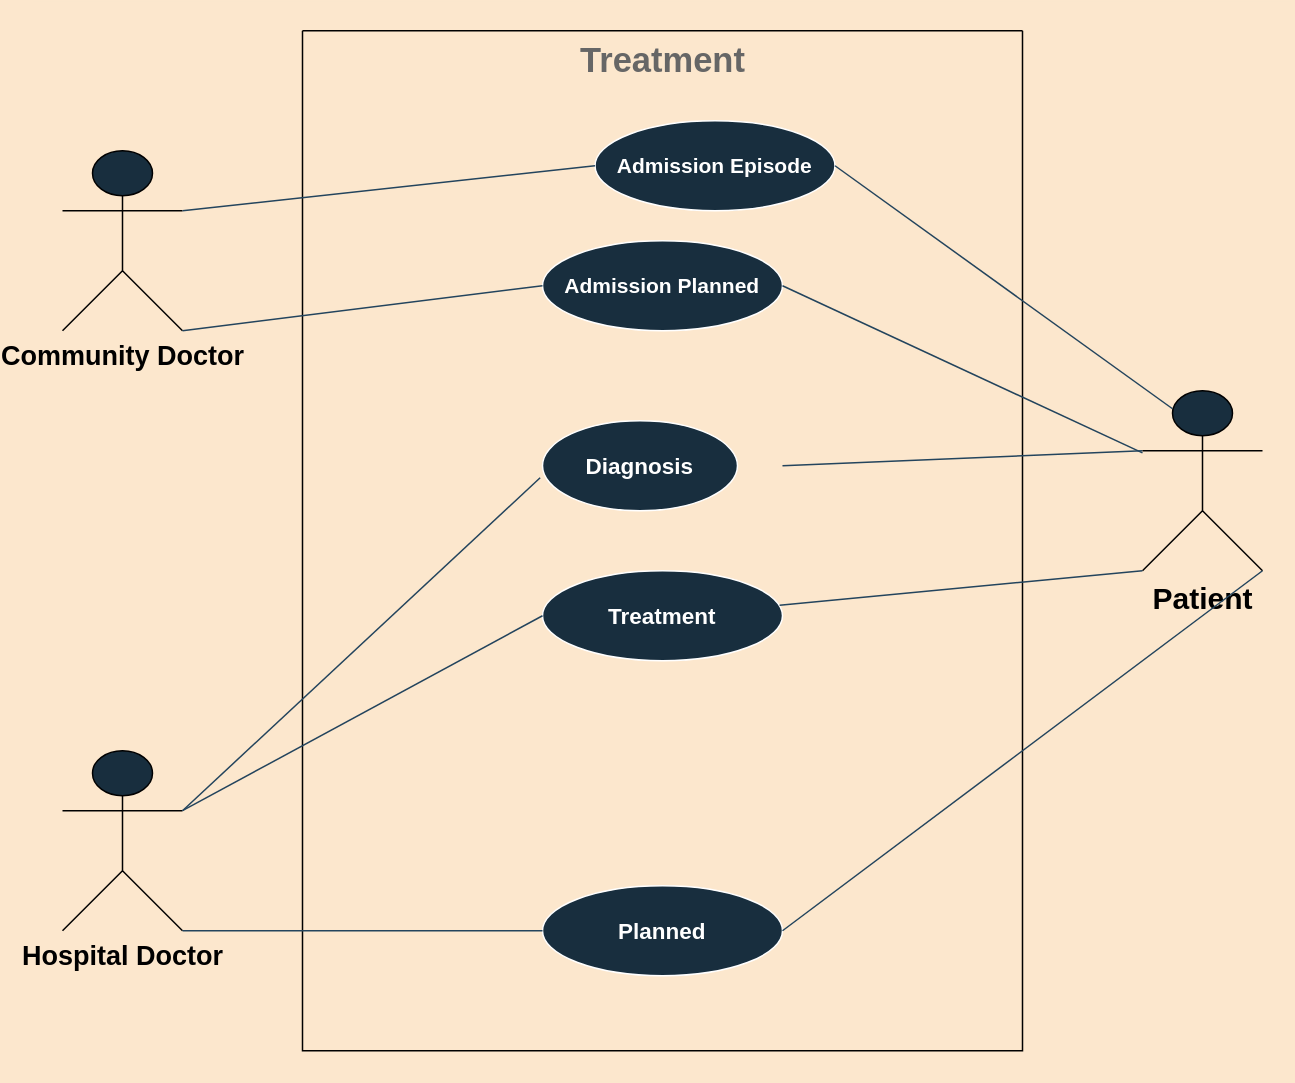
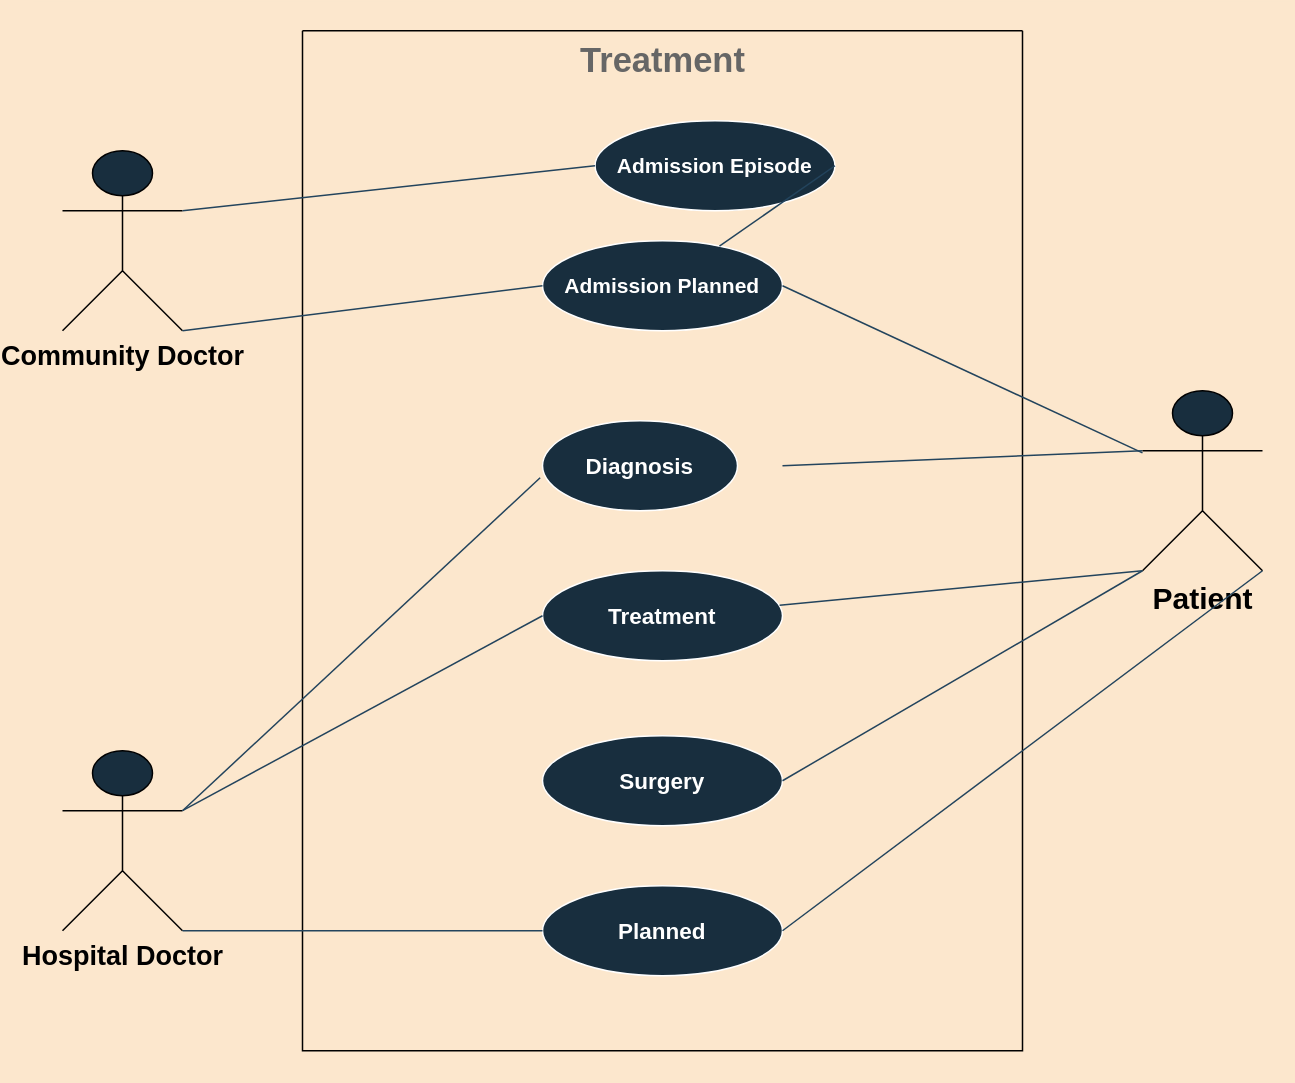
edge "Admission Episode" -- "Patient": now "Admission Episode" -- "Admission Planned"
edge "Patient" -- "Surgery": added
node "Surgery": added
